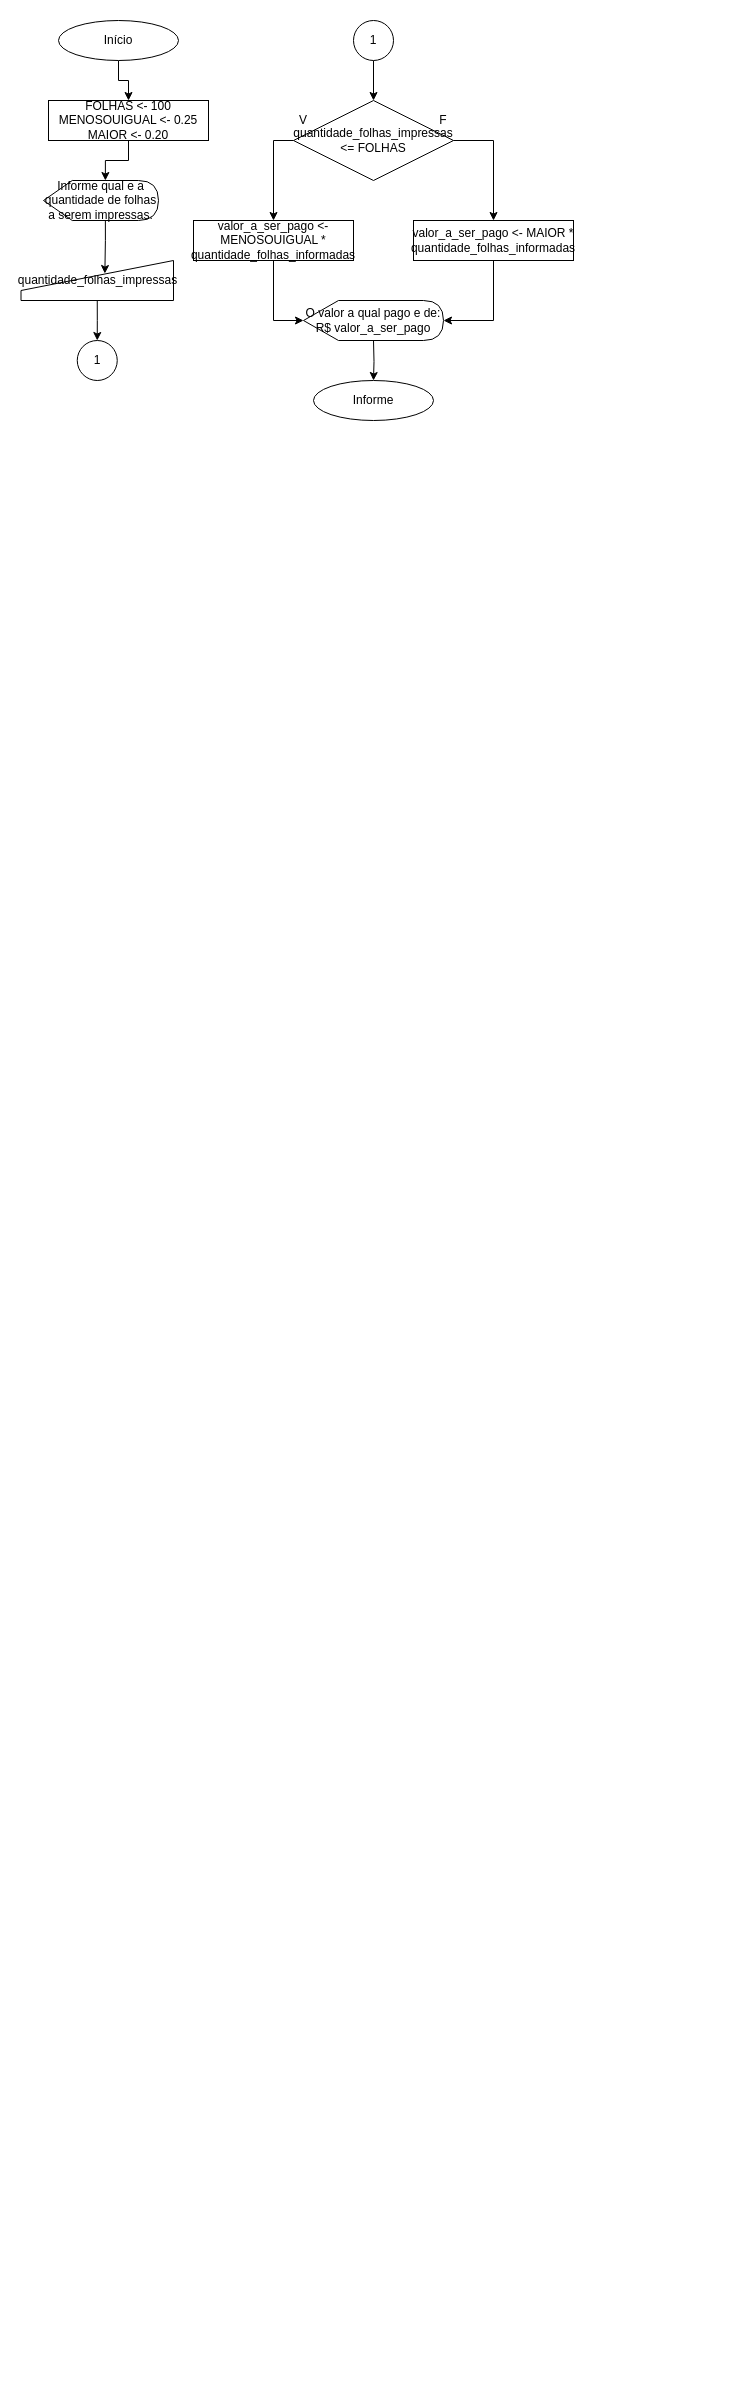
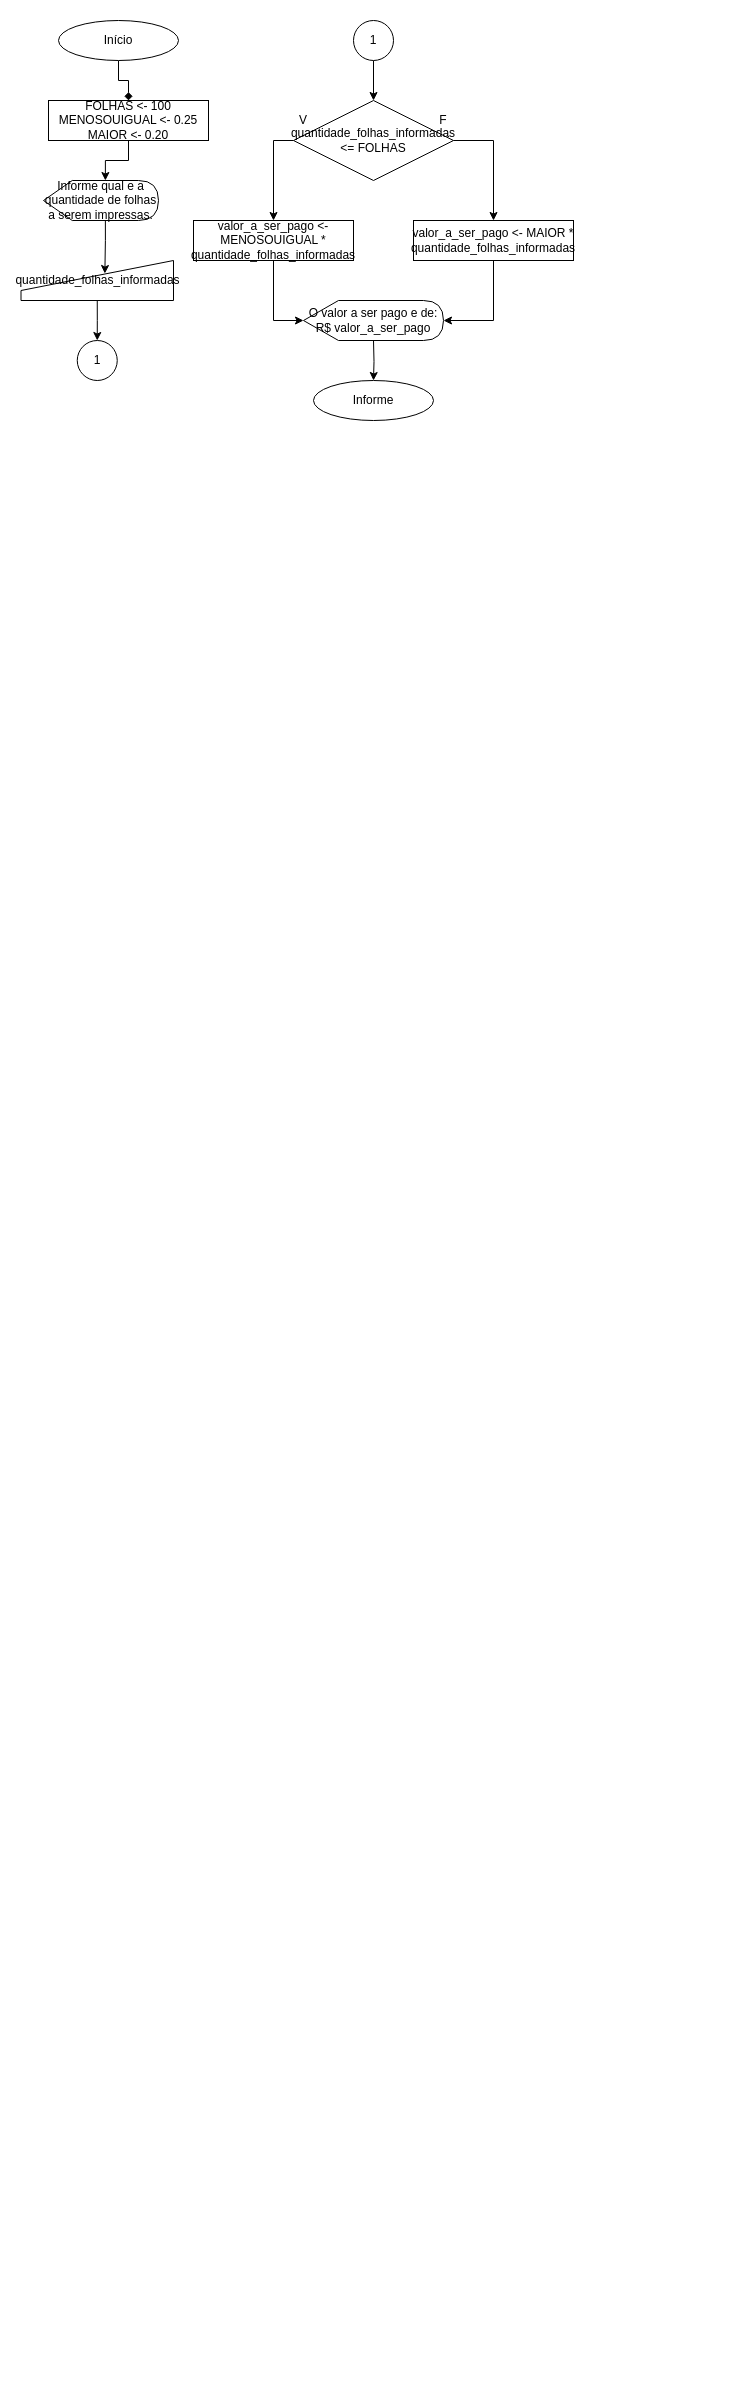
edge "Início" -> "FOLHAS <- 100 MENOSOUIGUAL <- 0.25 MAIOR <- 0.20": arrowhead classic -> diamond
node "quantidade_folhas_impressas <= FOLHAS": label "quantidade_folhas_impressas <= FOLHAS" -> "quantidade_folhas_informadas <= FOLHAS"
node "quantidade_folhas_impressas": label "quantidade_folhas_impressas" -> "quantidade_folhas_informadas"
node "O valor a qual pago e de: R$ valor_a_ser_pago": label "O valor a qual pago e de: R$ valor_a_ser_pago" -> "O valor a ser pago e de: R$ valor_a_ser_pago"
